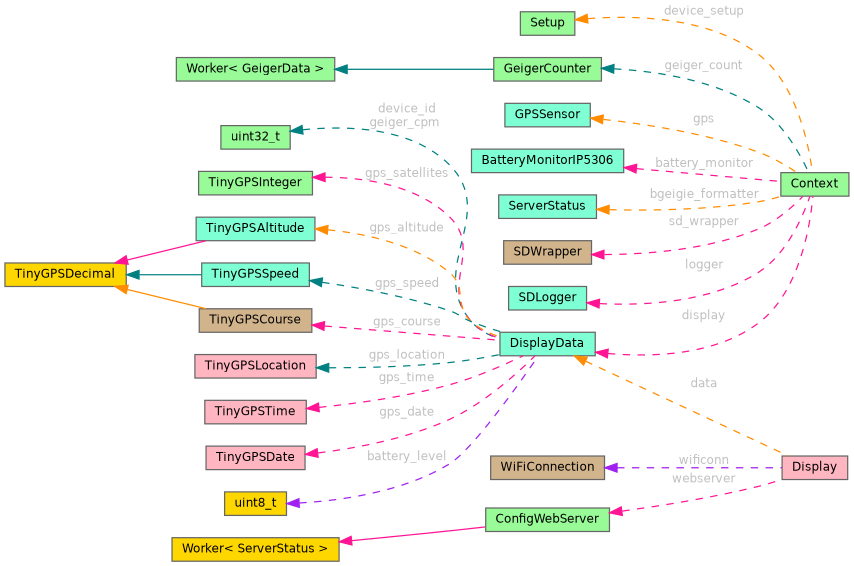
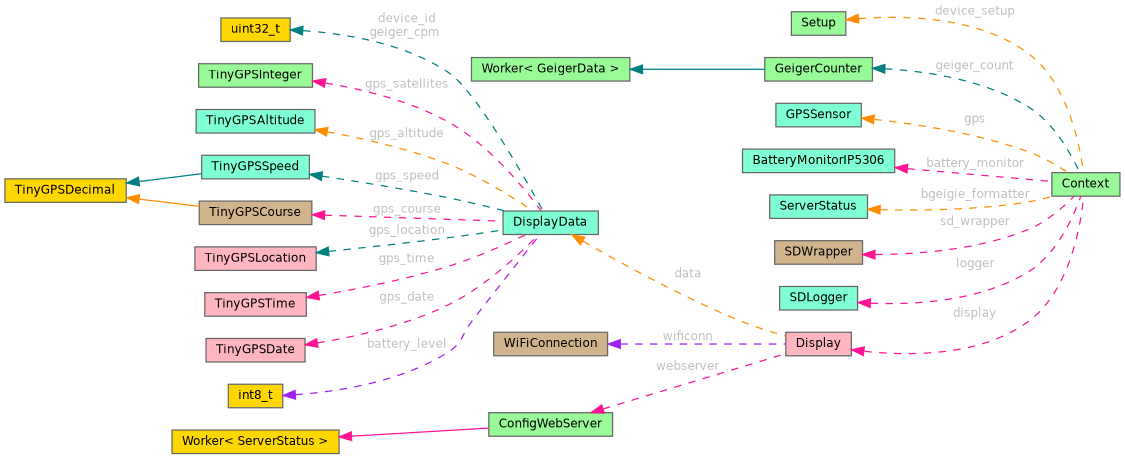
node "uint32_t": fillcolor palegreen -> gold
edge "TinyGPSAltitude" -> "TinyGPSDecimal": removed
edge "Context" -> "DisplayData": now "Context" -> "Display"
node "uint8_t": label "uint8_t" -> "int8_t"
